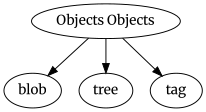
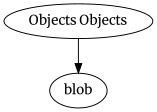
node "tree": removed
node "tag": removed
